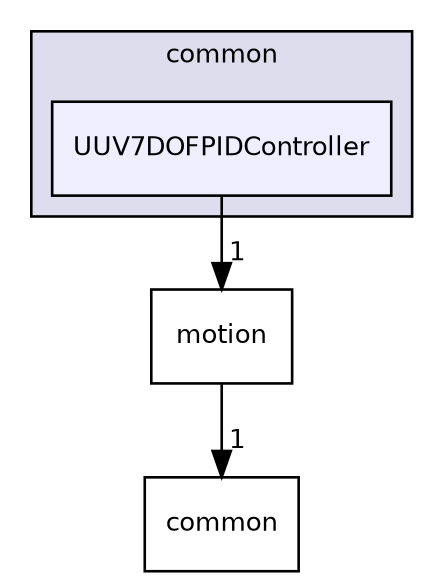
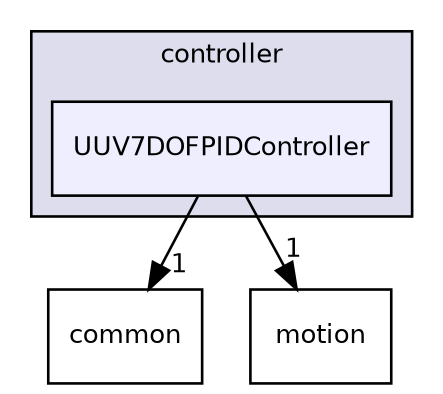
cluster "common": label "common" -> "controller"
edge "motion" -> "common": now "UUV7DOFPIDController" -> "common"
